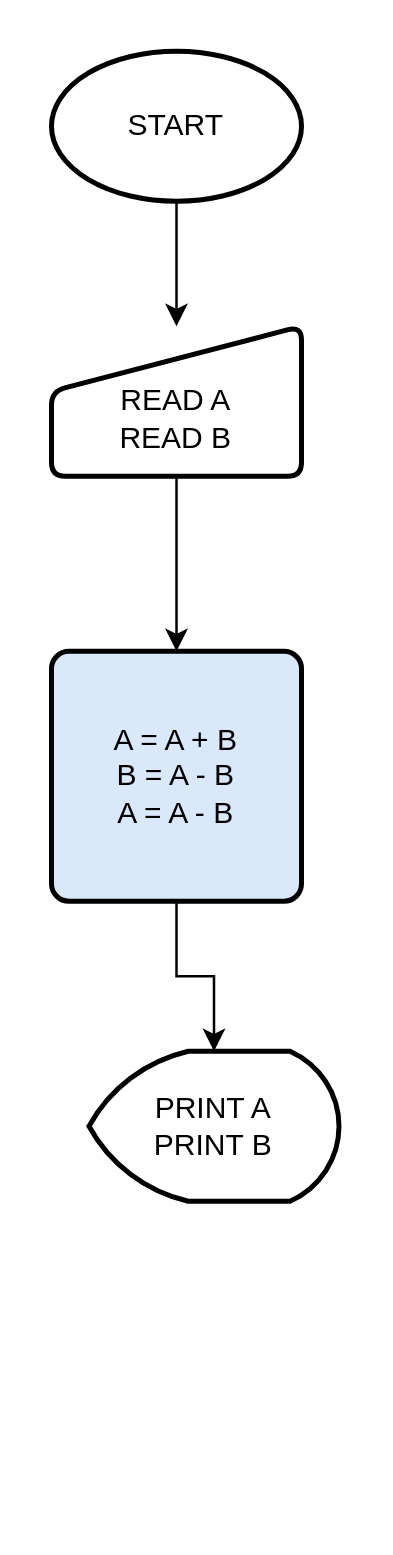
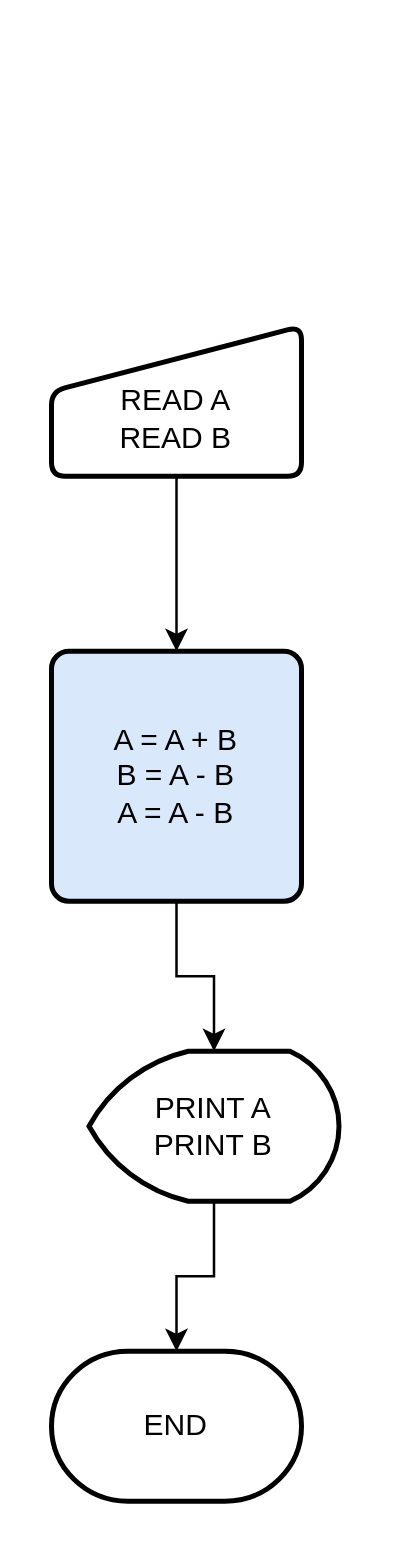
node "START": removed
edge "START" -> "READ A READ B": removed
edge "PRINT A PRINT B" -> "END": added
node "END": added
